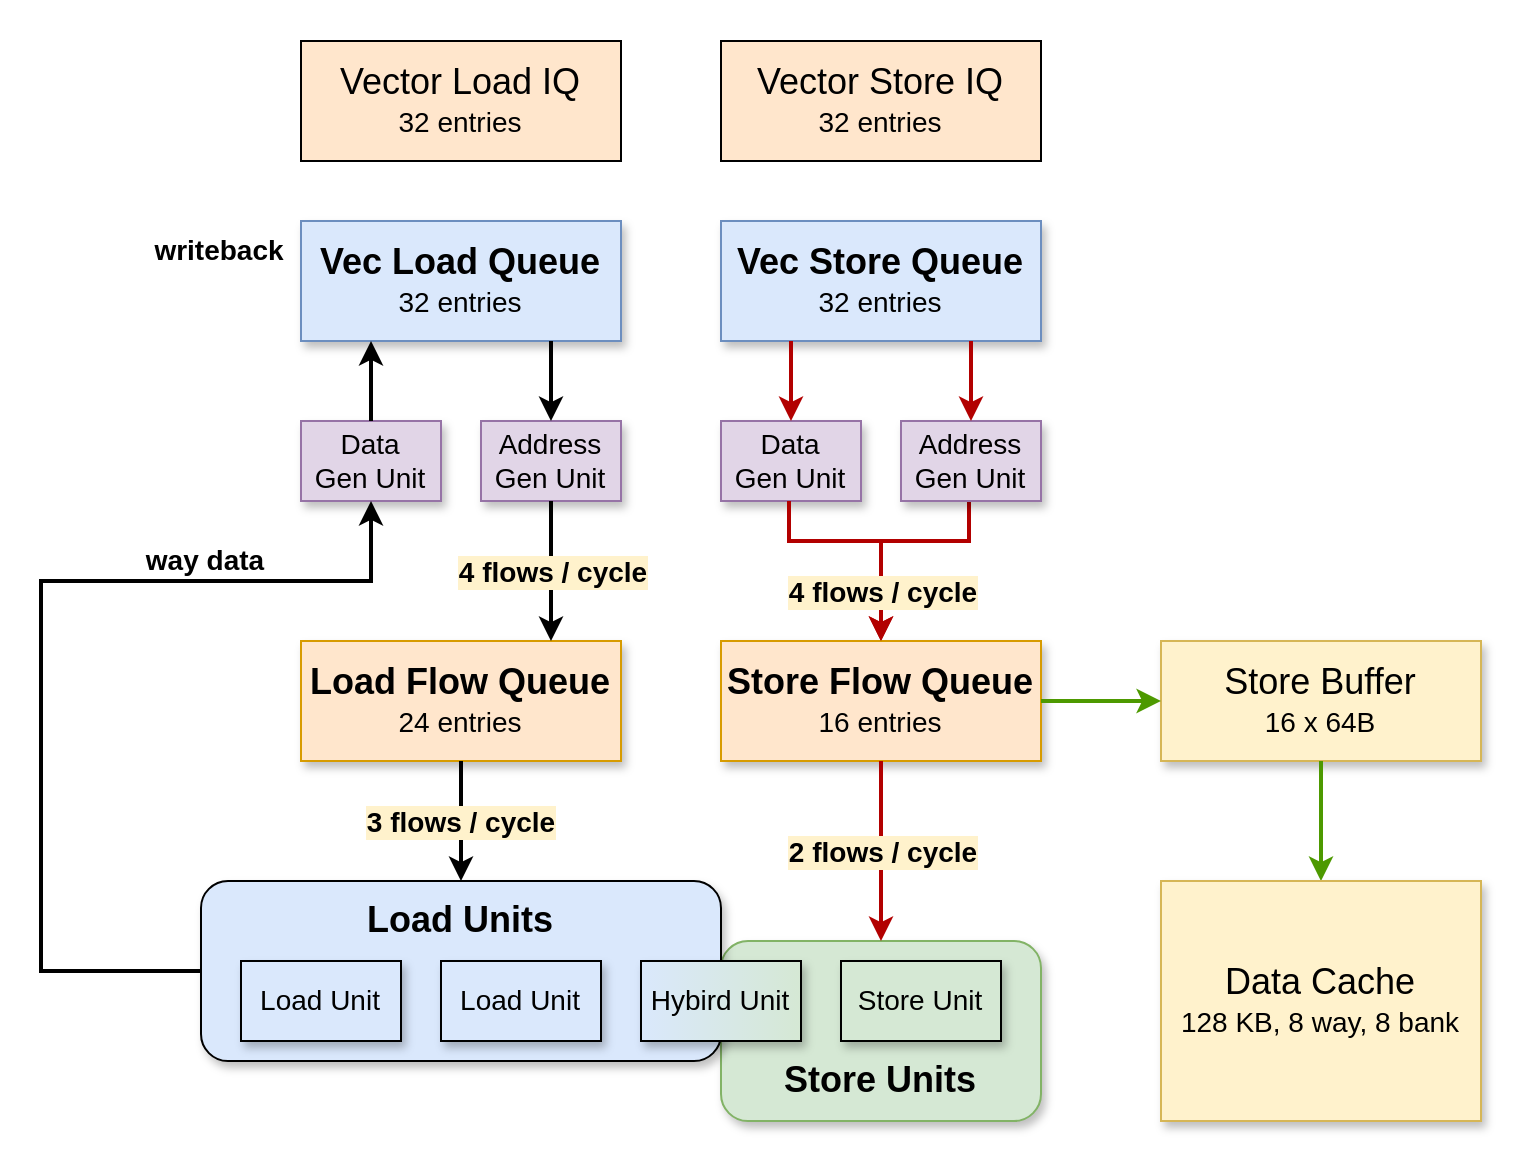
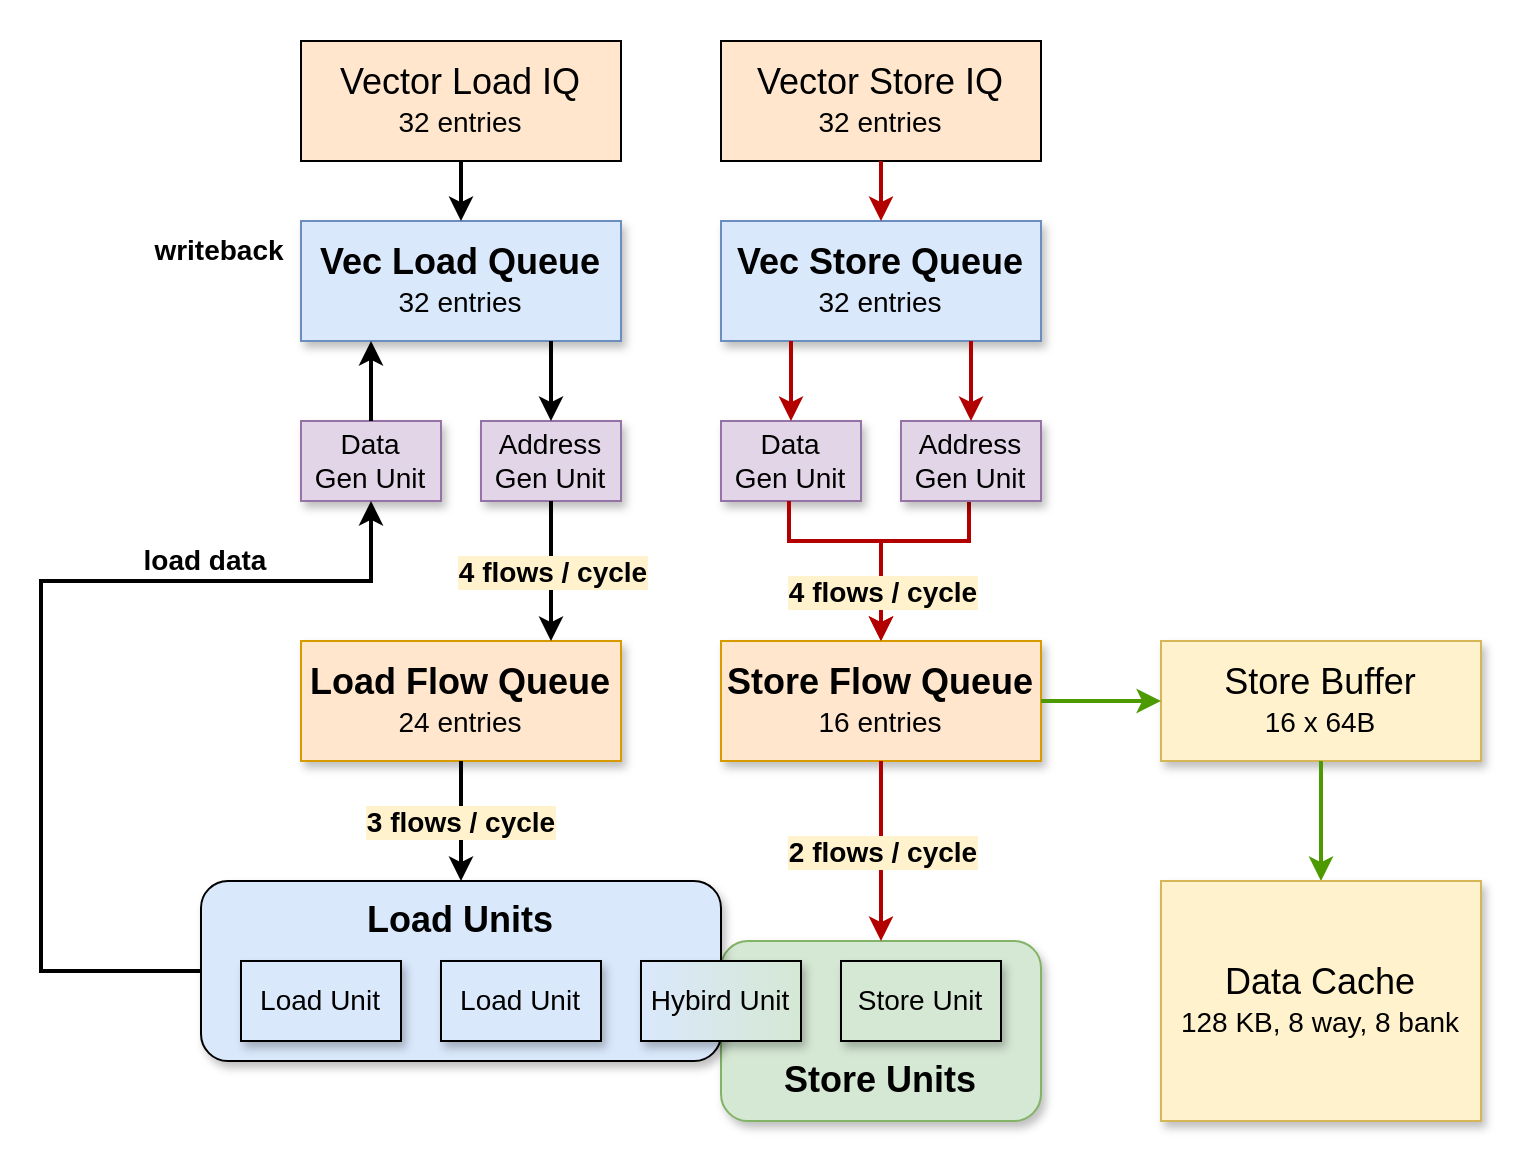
edge "Vector Load IQ 32 entries" -> "Vec Load Queue 32 entries": added
edge "Vector Store IQ 32 entries" -> "Vec Store Queue 32 entries": added
node "way data": label "way data" -> "load data"
